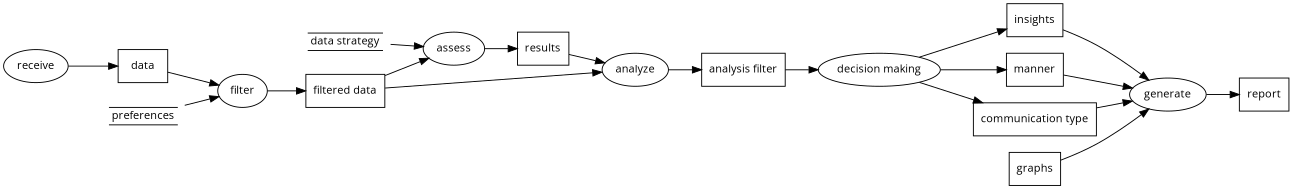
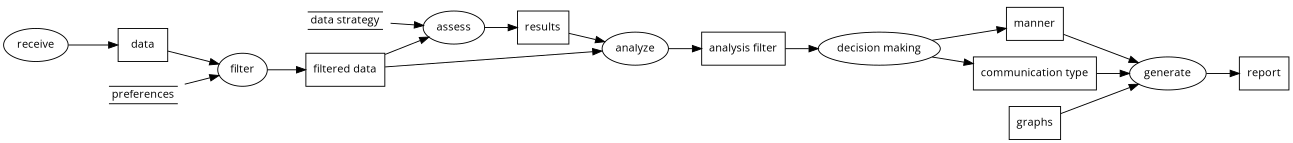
node "insights": removed
